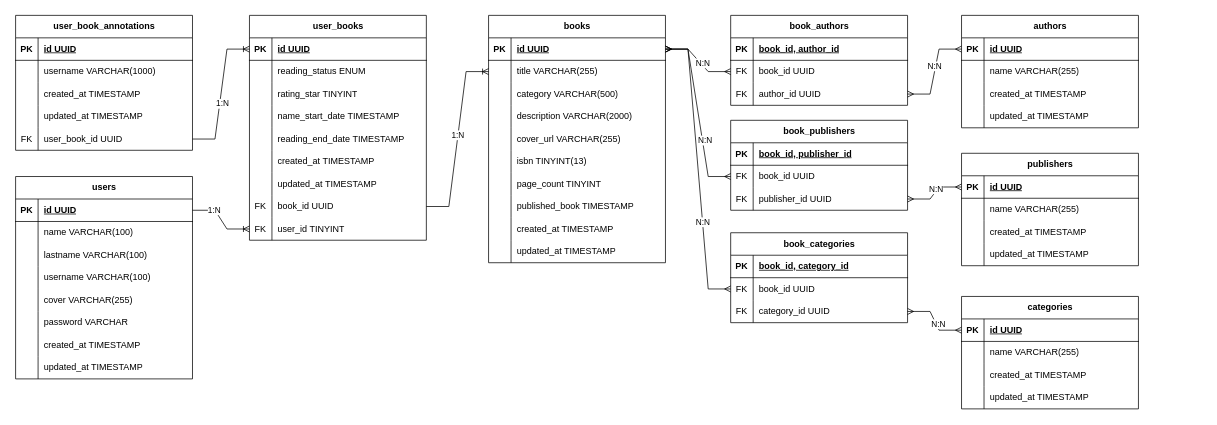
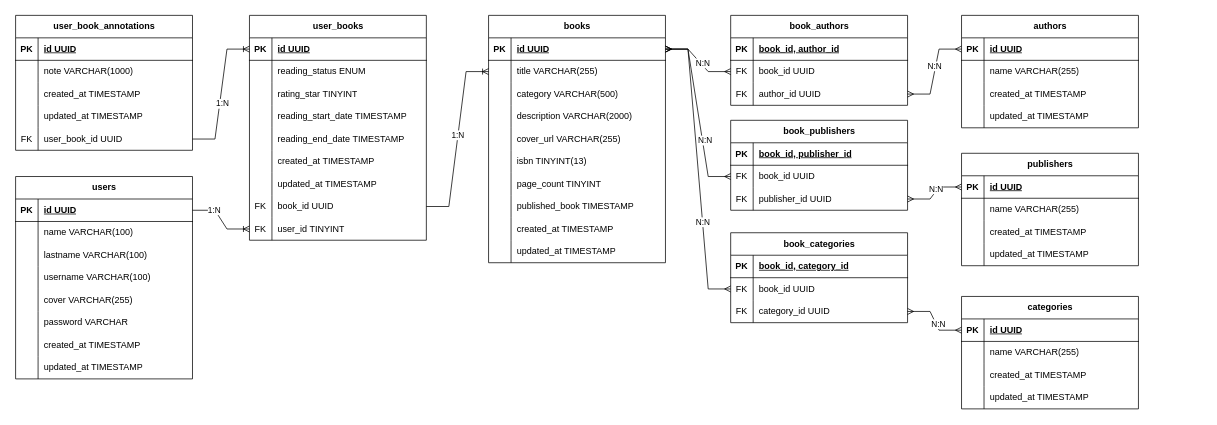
node "username VARCHAR(1000)": label "username VARCHAR(1000)" -> "note VARCHAR(1000)"
node "name_start_date TIMESTAMP": label "name_start_date TIMESTAMP" -> "reading_start_date TIMESTAMP"
